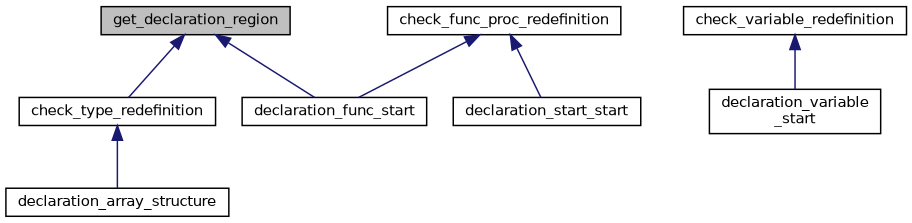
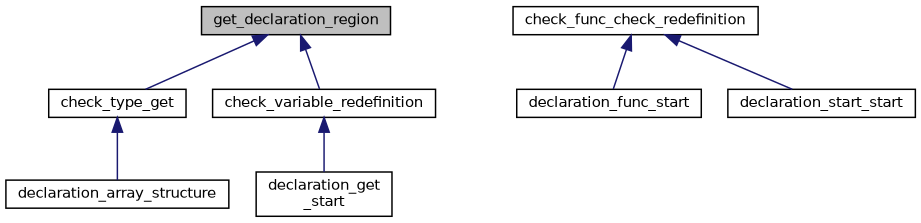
node "check_func_proc_redefinition": label "check_func_proc_redefinition" -> "check_func_check_redefinition"
edge "declaration_func_start" -> "get_declaration_region": now "check_variable_redefinition" -> "get_declaration_region"
node "check_type_redefinition": label "check_type_redefinition" -> "check_type_get"
node "declaration_variable _start": label "declaration_variable _start" -> "declaration_get _start"
